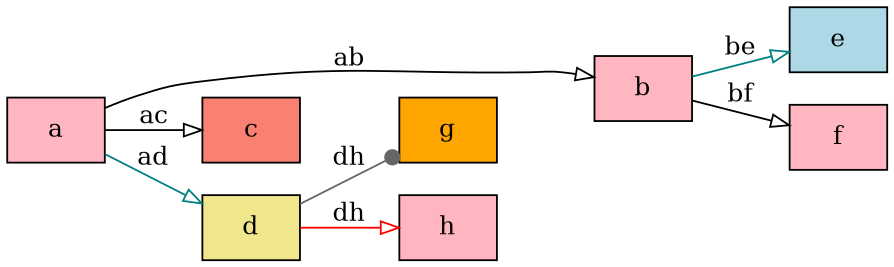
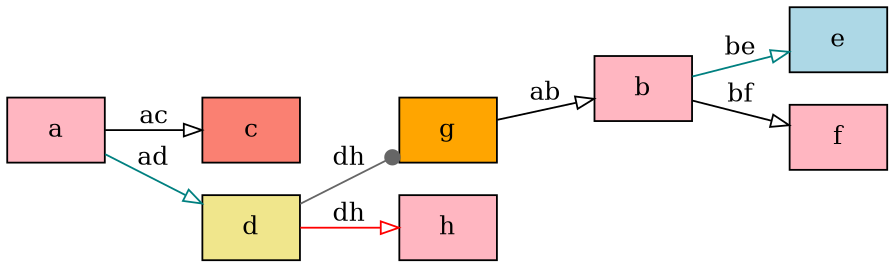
edge "a" -> "b": now "g" -> "b"
